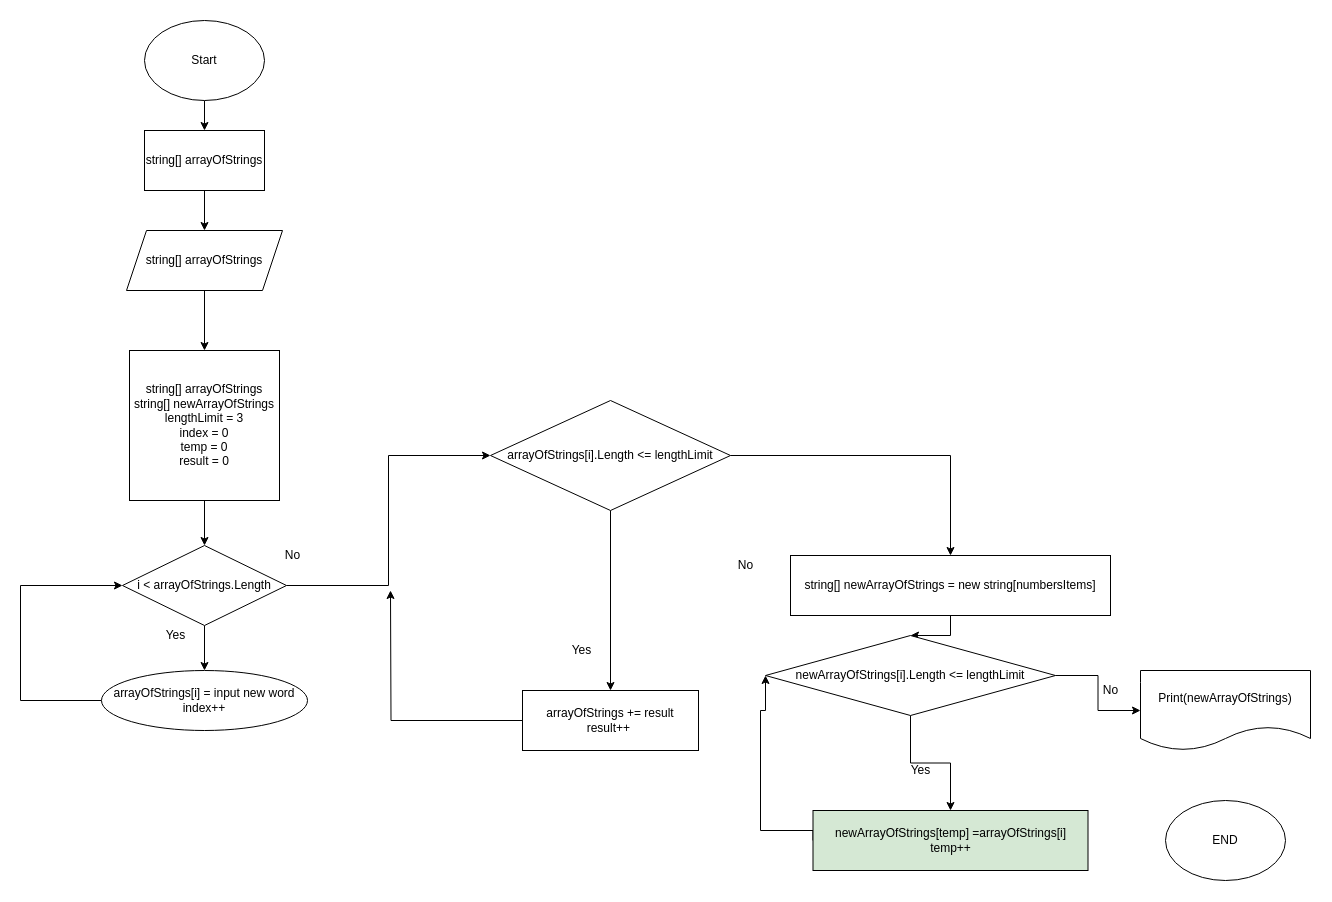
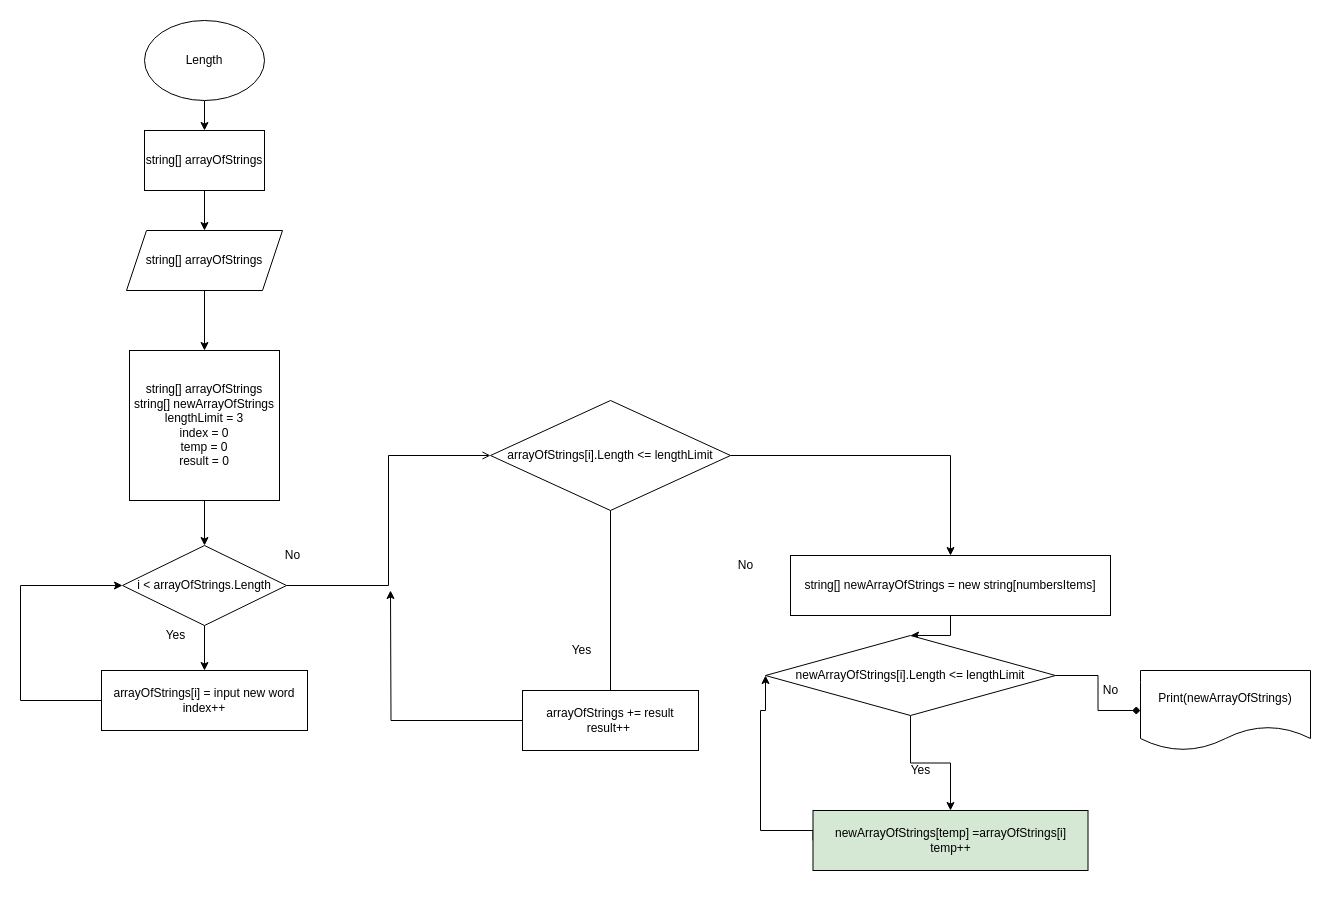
node "Start": label "Start" -> "Length"
edge "i < arrayOfStrings.Length" -> "arrayOfStrings[i].Length <= lengthLimit": arrowhead classic -> open
edge "arrayOfStrings[i].Length <= lengthLimit" -> "arrayOfStrings += result result++": arrowhead classic -> none
node "arrayOfStrings[i] = input new word index++": shape ellipse -> rectangle
edge "newArrayOfStrings[i].Length <= lengthLimit" -> "Print(newArrayOfStrings)": arrowhead classic -> diamond
node "END": removed
